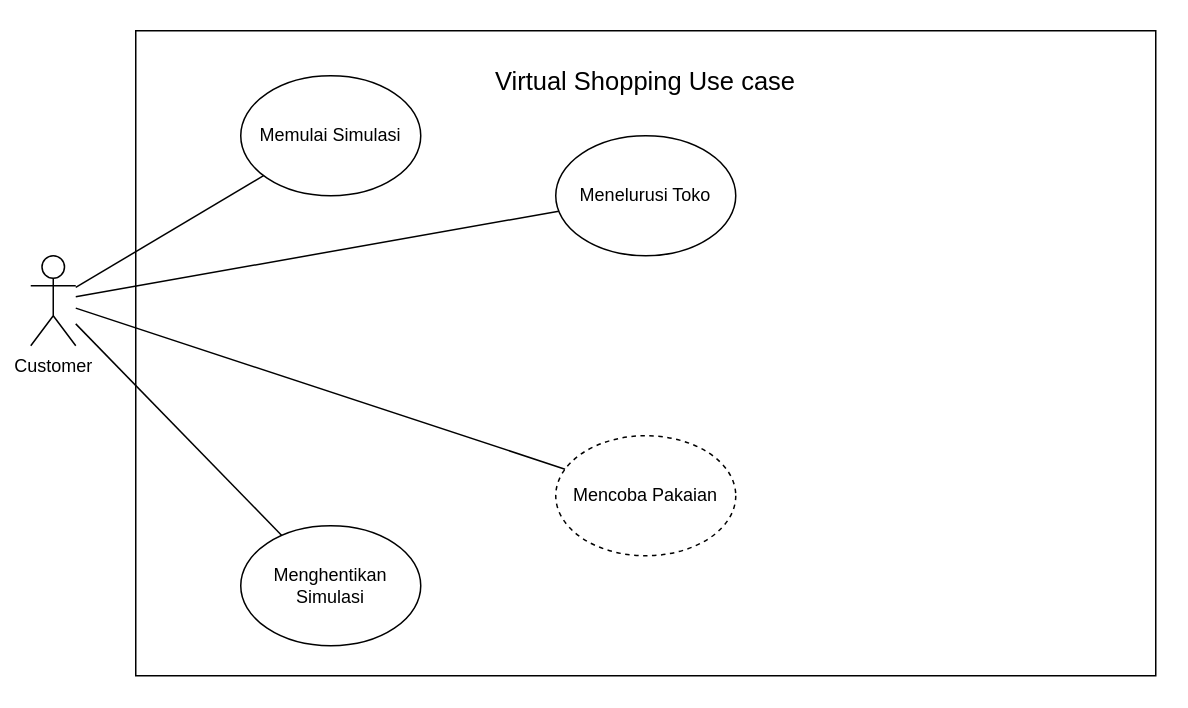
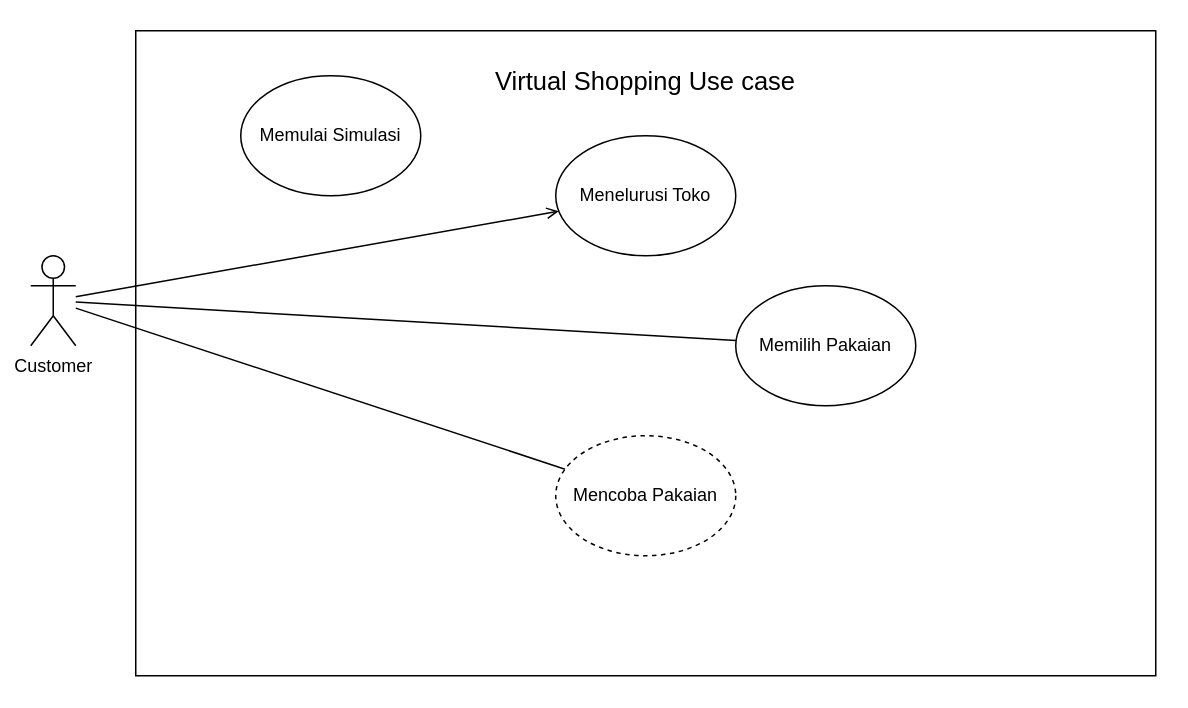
edge "Menelurusi Toko" -- "Customer": arrowhead none -> open
edge "Memulai Simulasi" -- "Customer": removed
edge "Customer" -- "Memilih Pakaian": added
node "Memilih Pakaian": added
edge "Customer" -- "Menghentikan Simulasi": removed
node "Menghentikan Simulasi": removed
